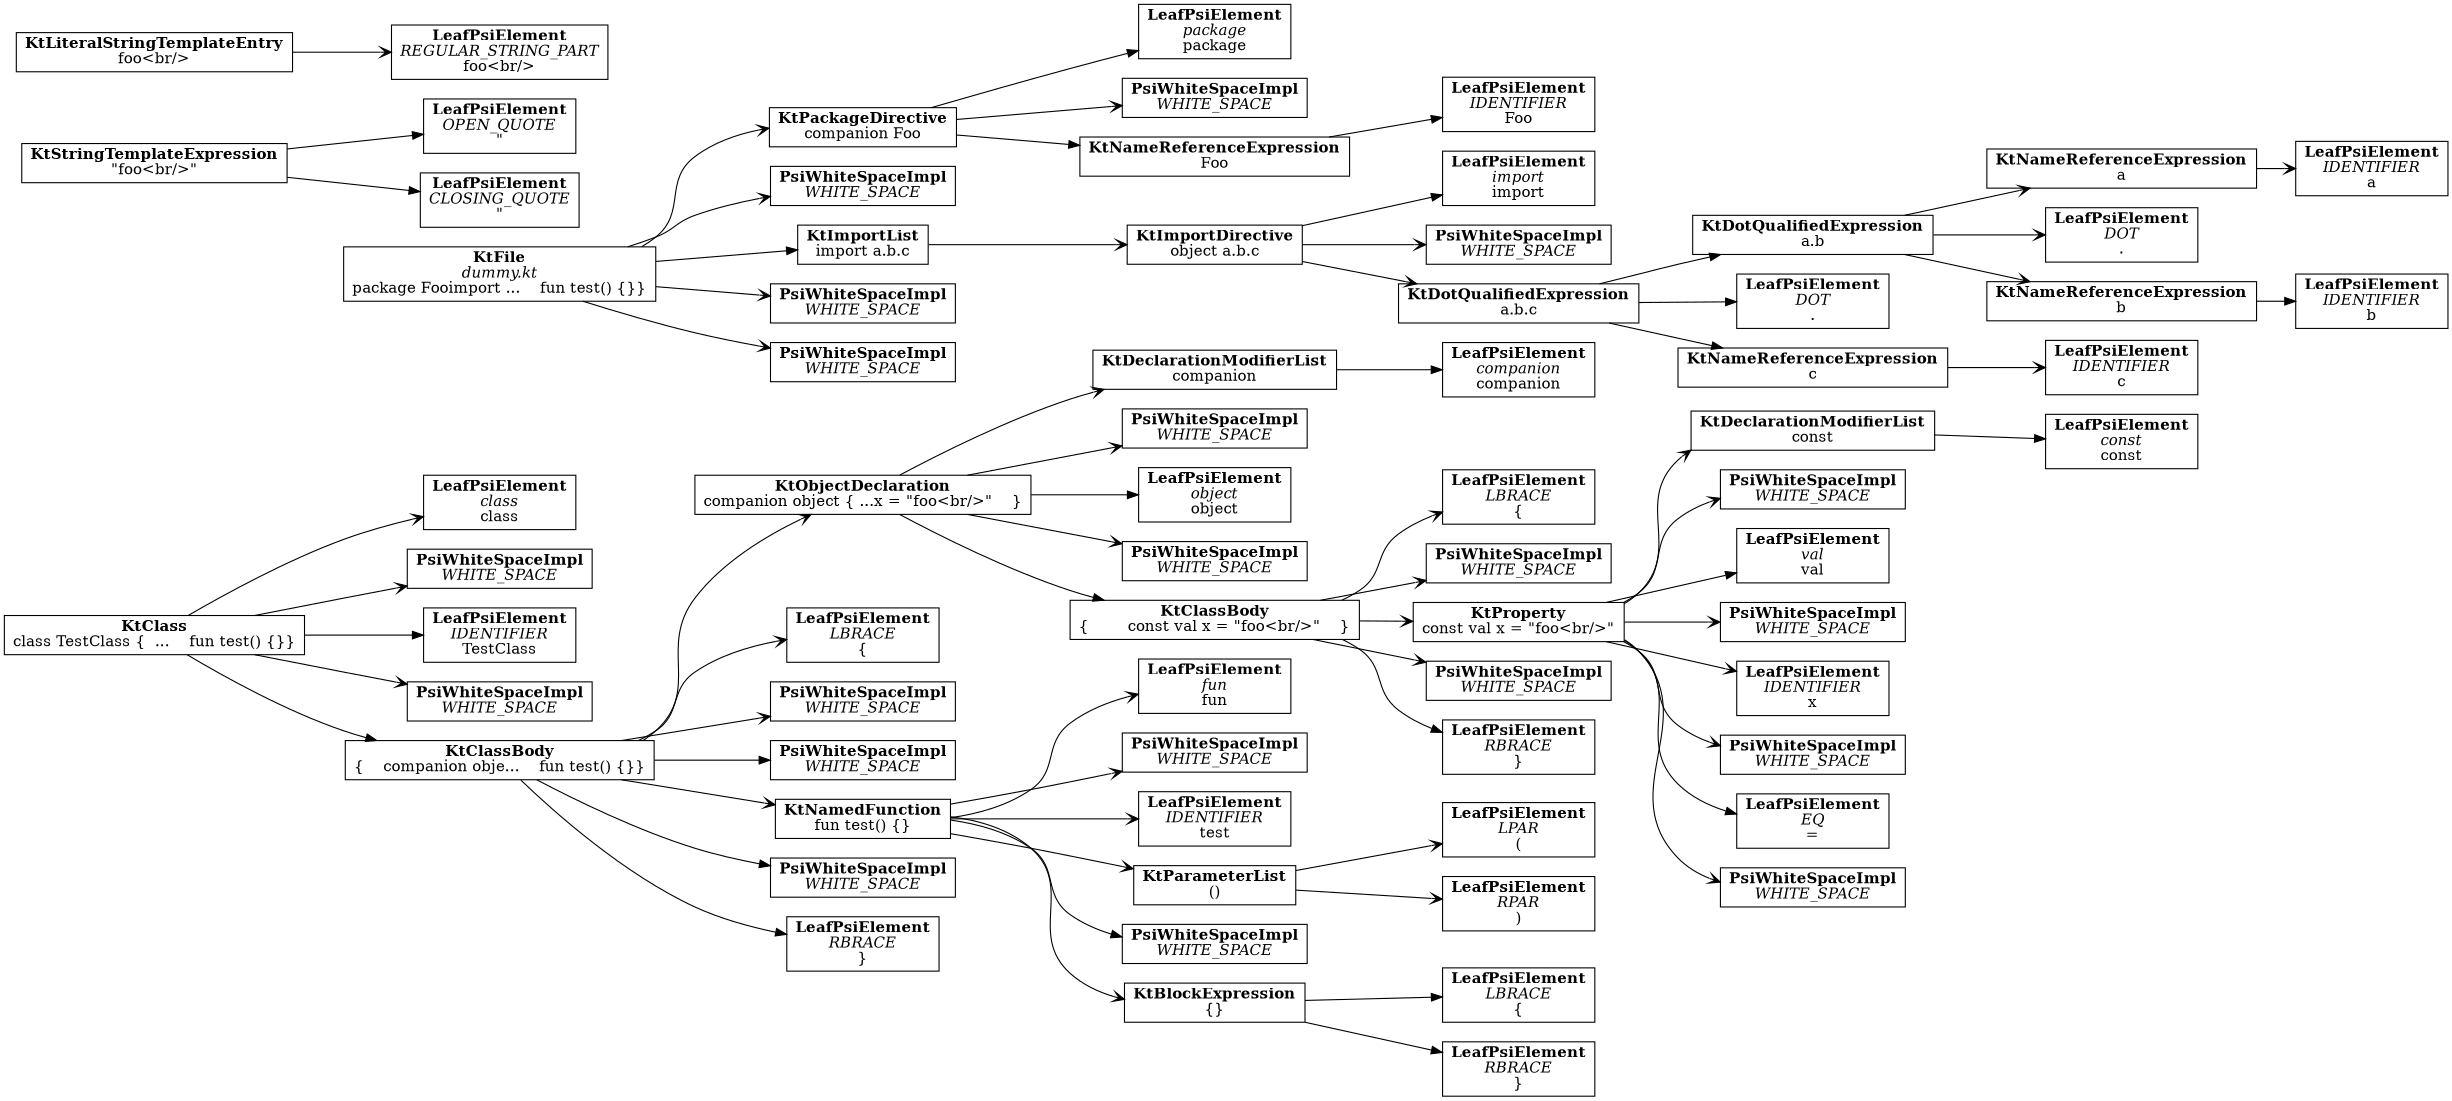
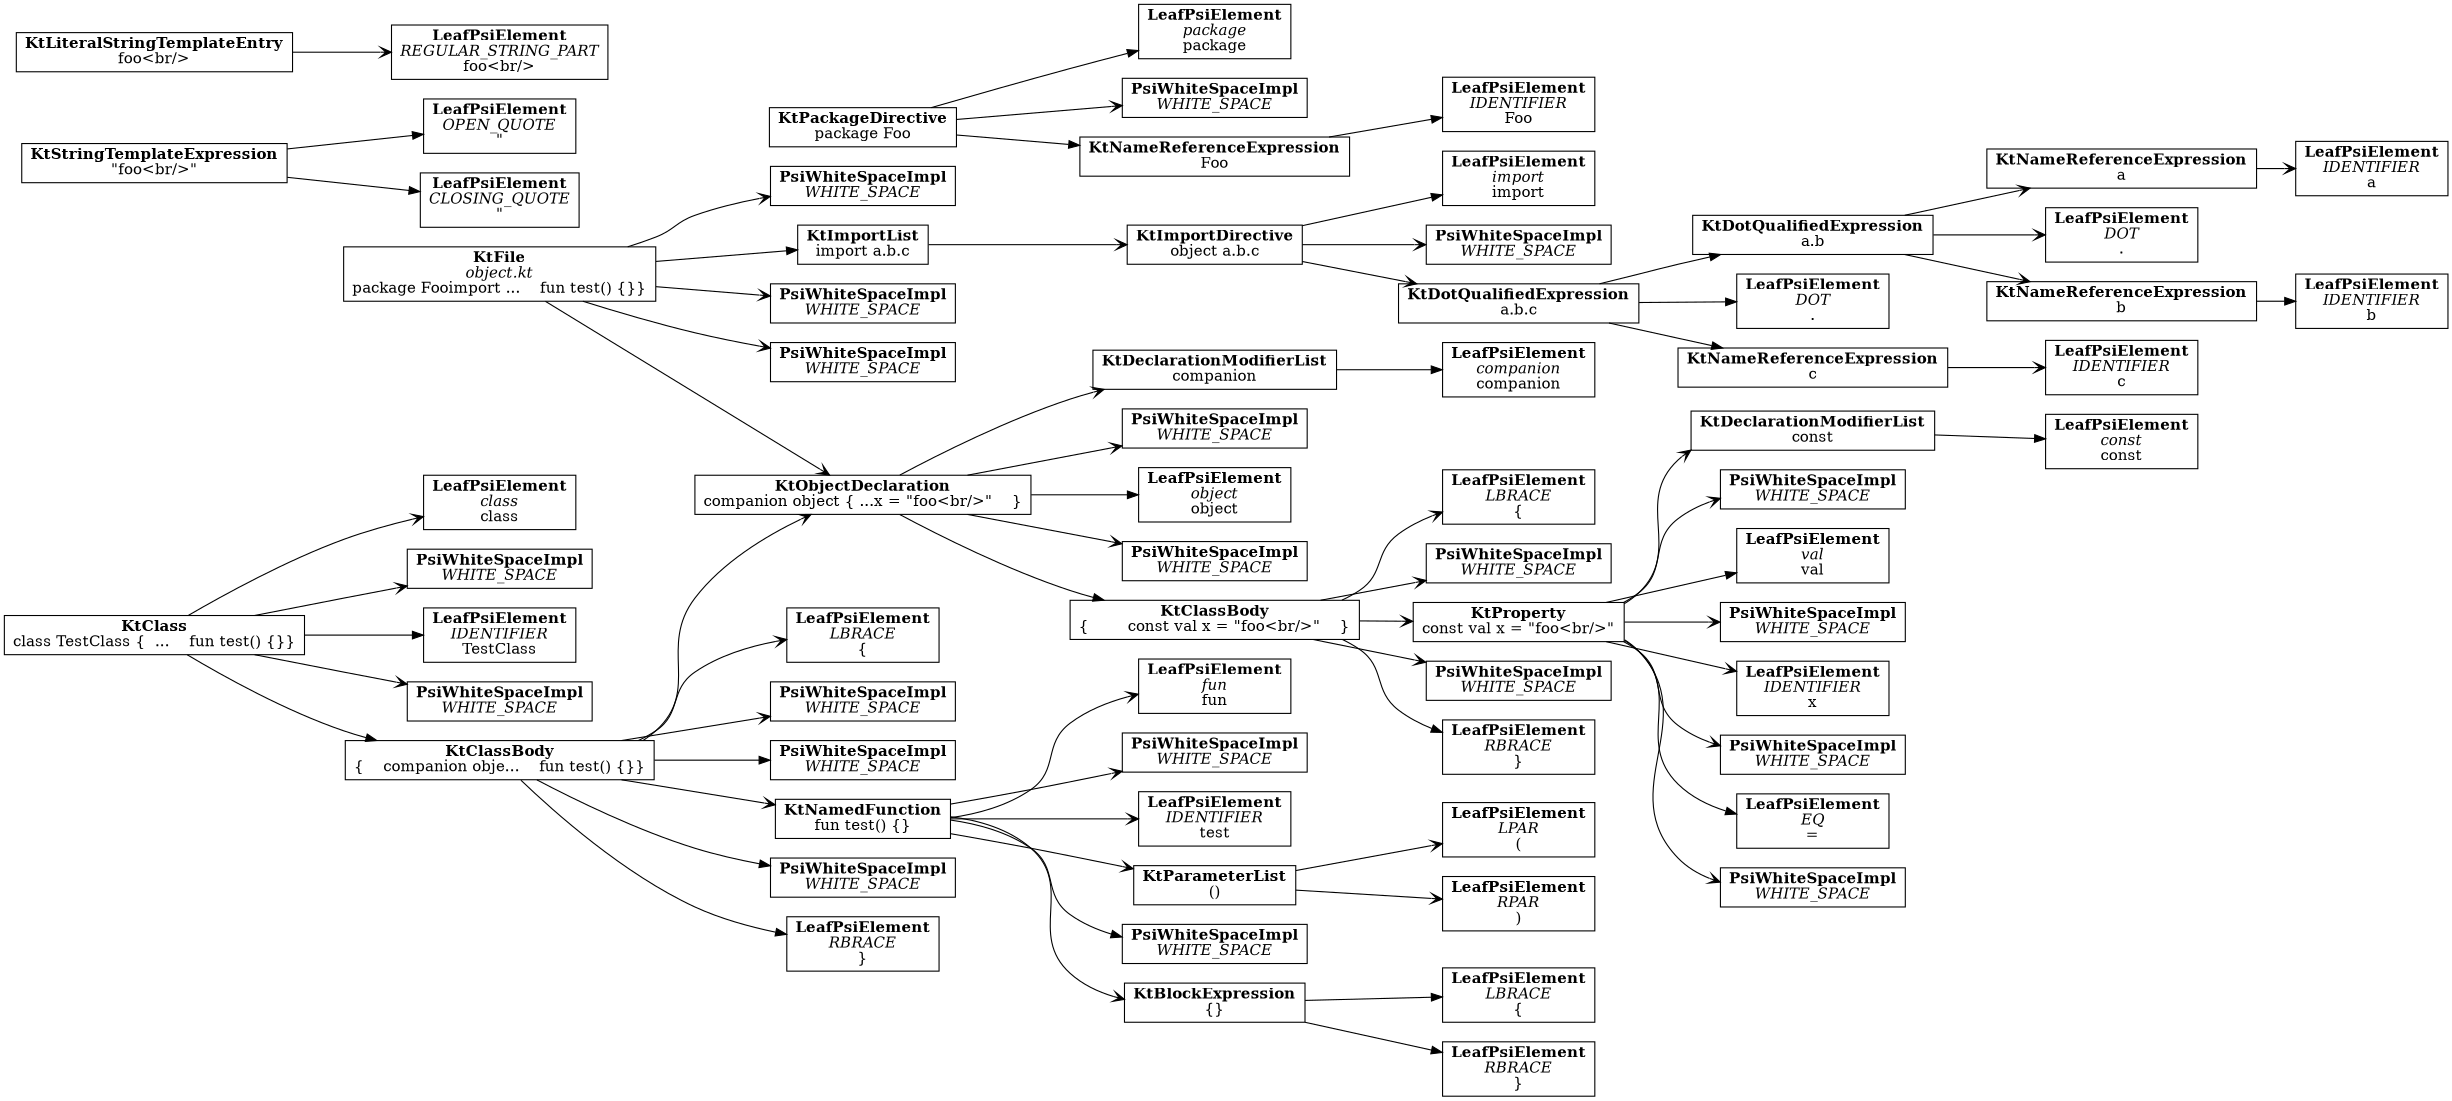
node "KtPackageDirective": text "companion Foo" -> "package Foo"
edge "KtFile" -> "KtPackageDirective": now "KtFile" -> "KtObjectDeclaration"
node "KtFile": text "dummy.kt" -> "object.kt"
